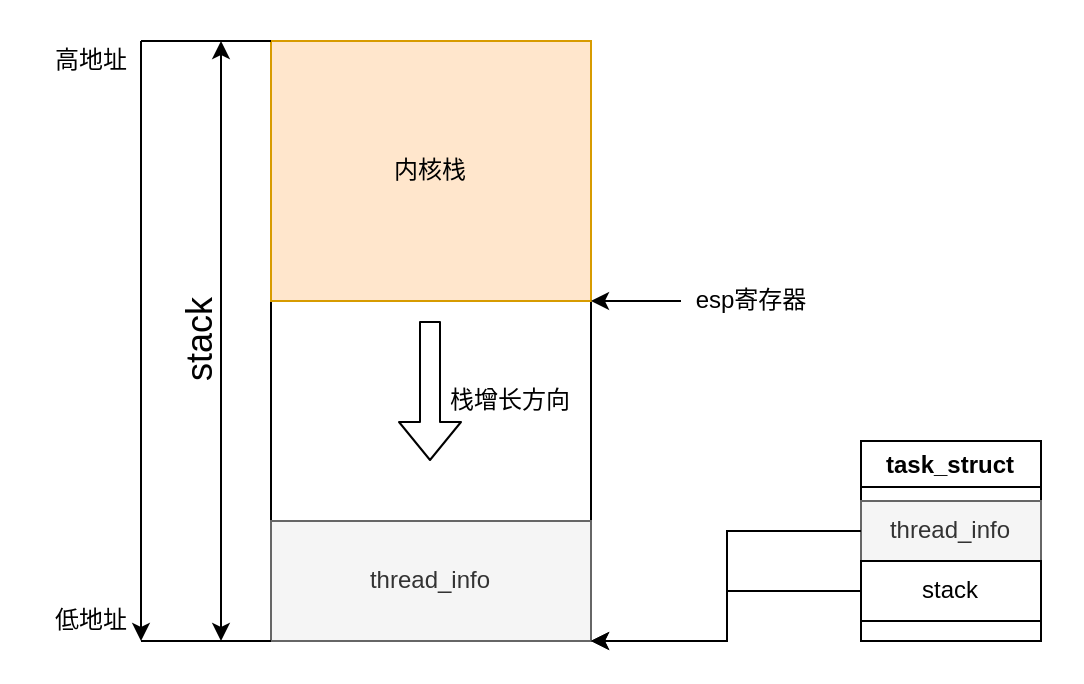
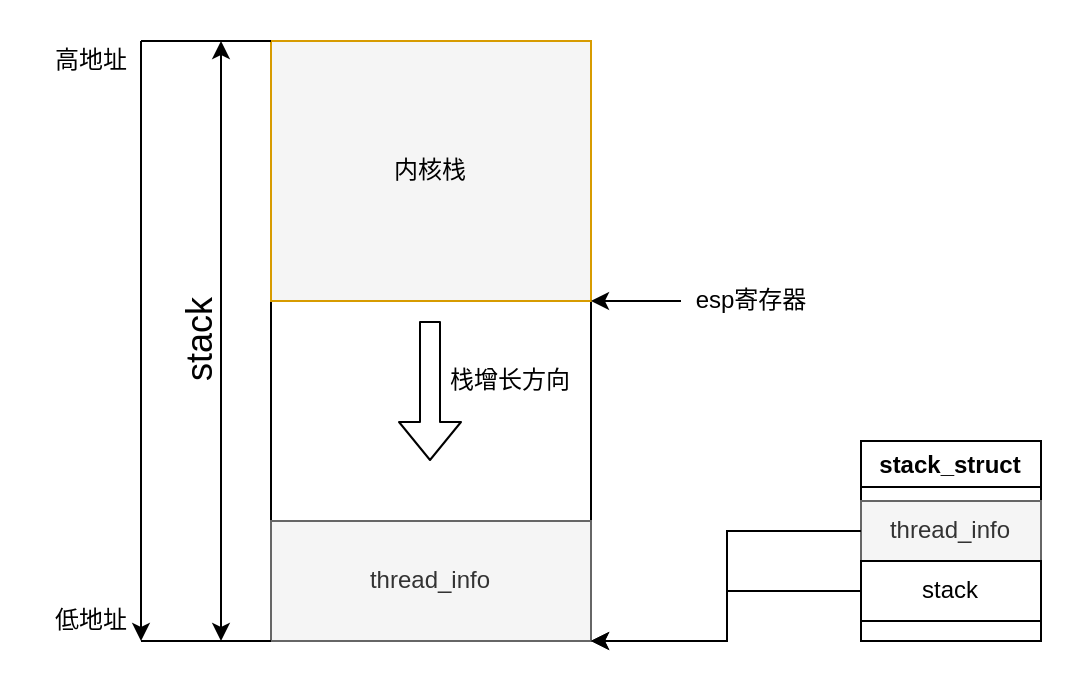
node "内核栈": fillcolor #ffe6cc -> #f5f5f5
node "栈增长方向": moved (511, 401) -> (511, 381)
node "task_struct": label "task_struct" -> "stack_struct"
